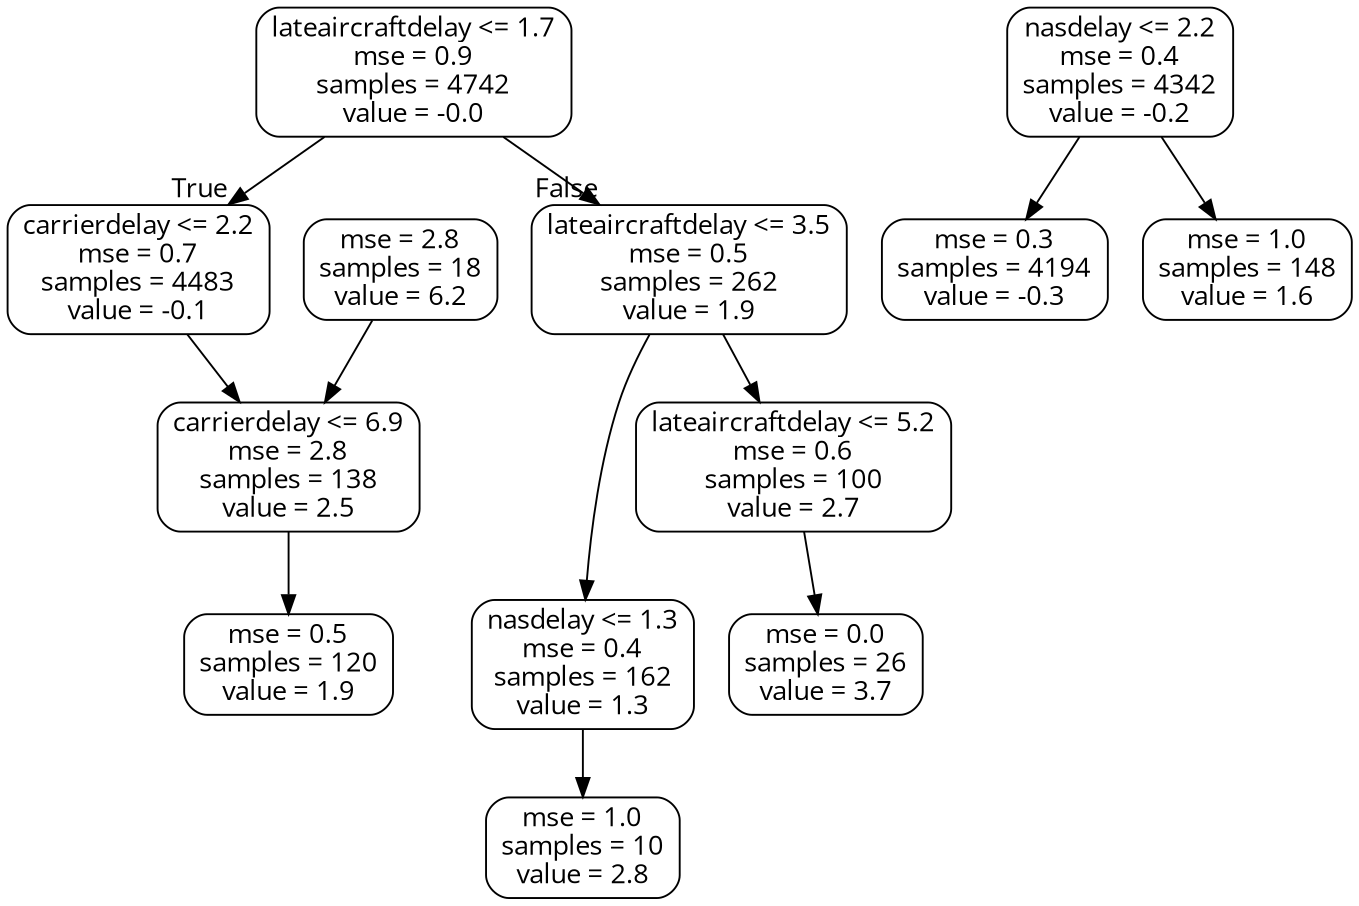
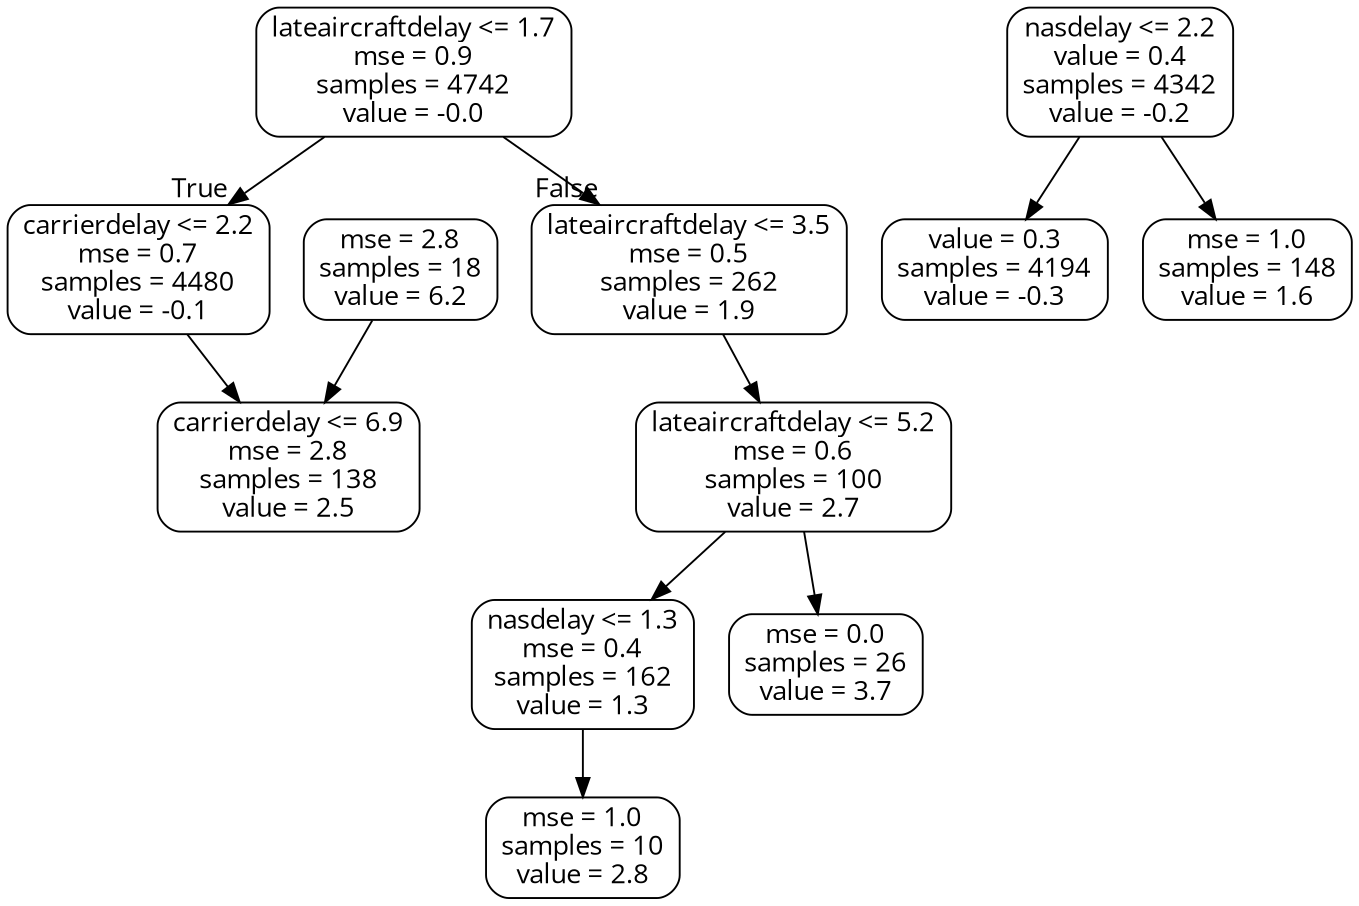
node "nasdelay <= 2.2 mse = 0.4 samples = 4342 value = -0.2": label "nasdelay <= 2.2 mse = 0.4 samples = 4342 value = -0.2" -> "nasdelay <= 2.2 value = 0.4 samples = 4342 value = -0.2"
node "carrierdelay <= 2.2 mse = 0.7 samples = 4483 value = -0.1": label "carrierdelay <= 2.2 mse = 0.7 samples = 4483 value = -0.1" -> "carrierdelay <= 2.2 mse = 0.7 samples = 4480 value = -0.1"
node "mse = 0.3 samples = 4194 value = -0.3": label "mse = 0.3 samples = 4194 value = -0.3" -> "value = 0.3 samples = 4194 value = -0.3"
edge "lateaircraftdelay <= 3.5 mse = 0.5 samples = 262 value = 1.9" -> "nasdelay <= 1.3 mse = 0.4 samples = 162 value = 1.3": now "lateaircraftdelay <= 5.2 mse = 0.6 samples = 100 value = 2.7" -> "nasdelay <= 1.3 mse = 0.4 samples = 162 value = 1.3"
node "mse = 0.5 samples = 120 value = 1.9": removed
